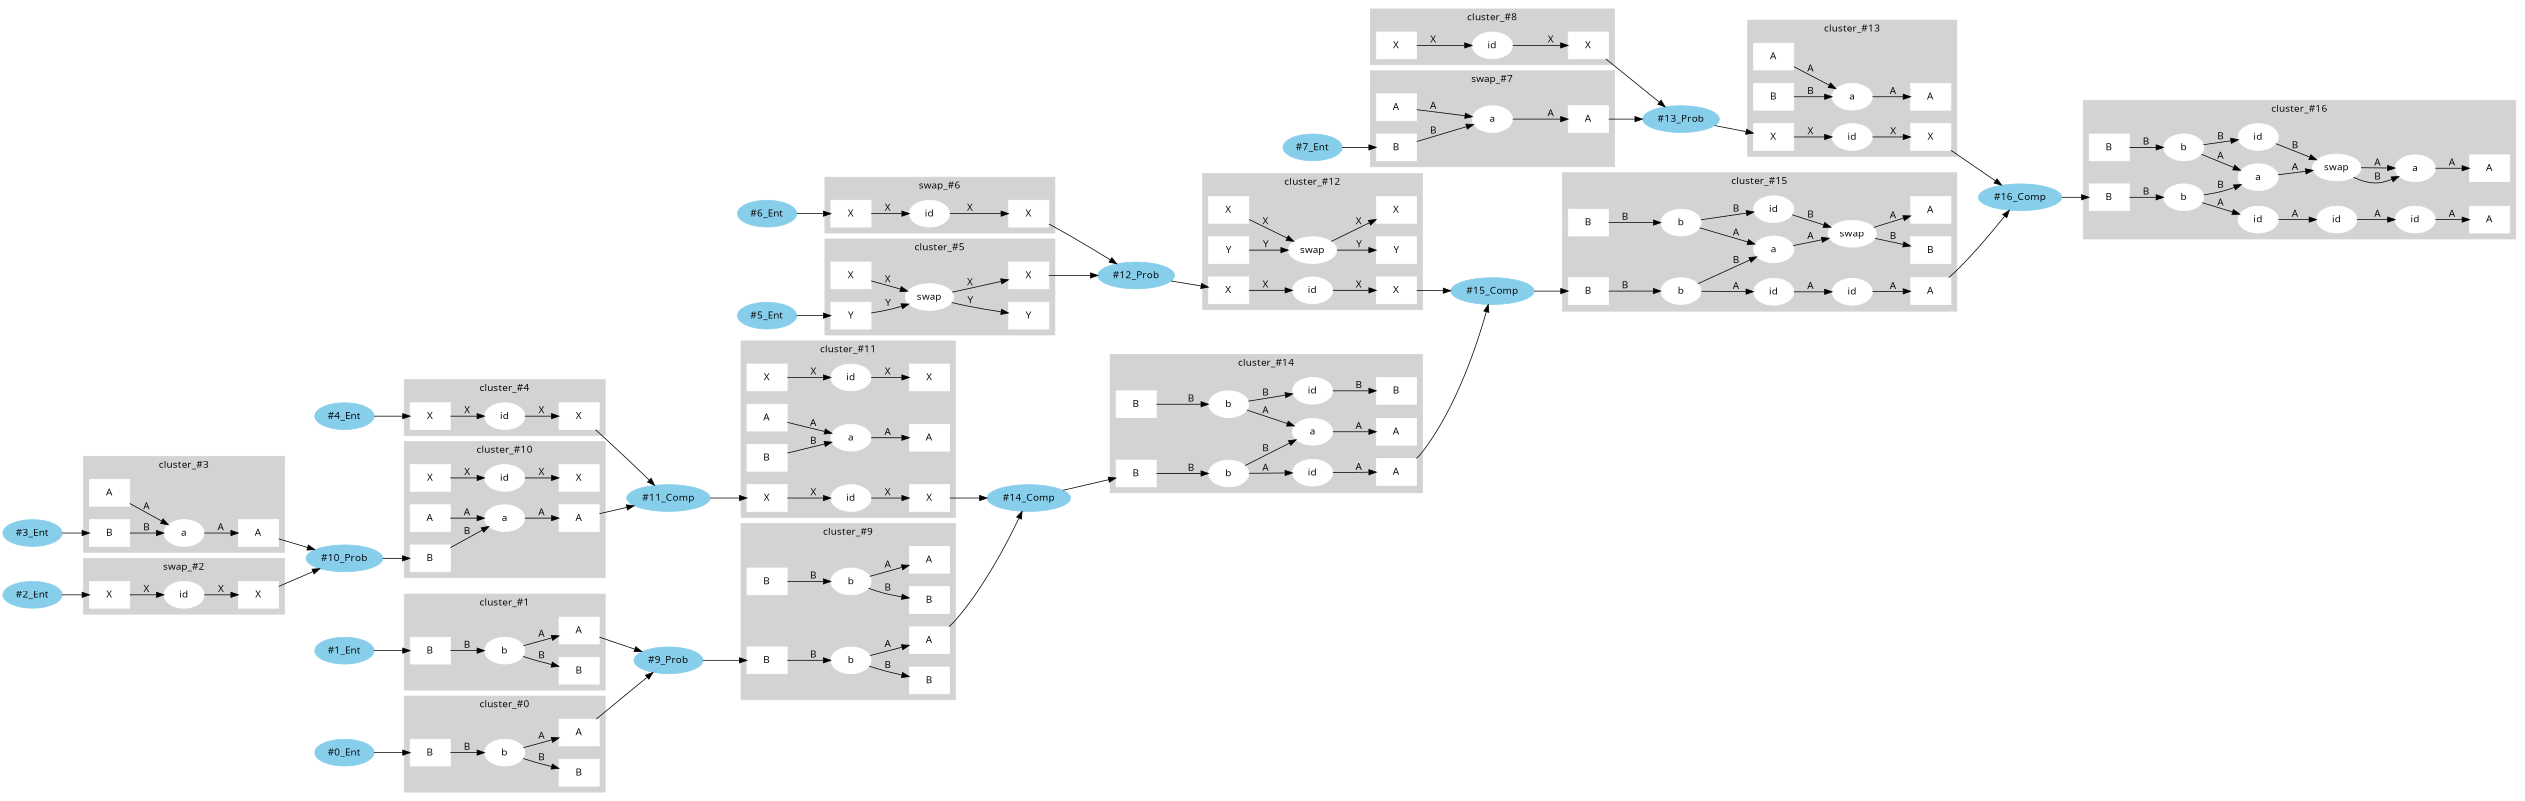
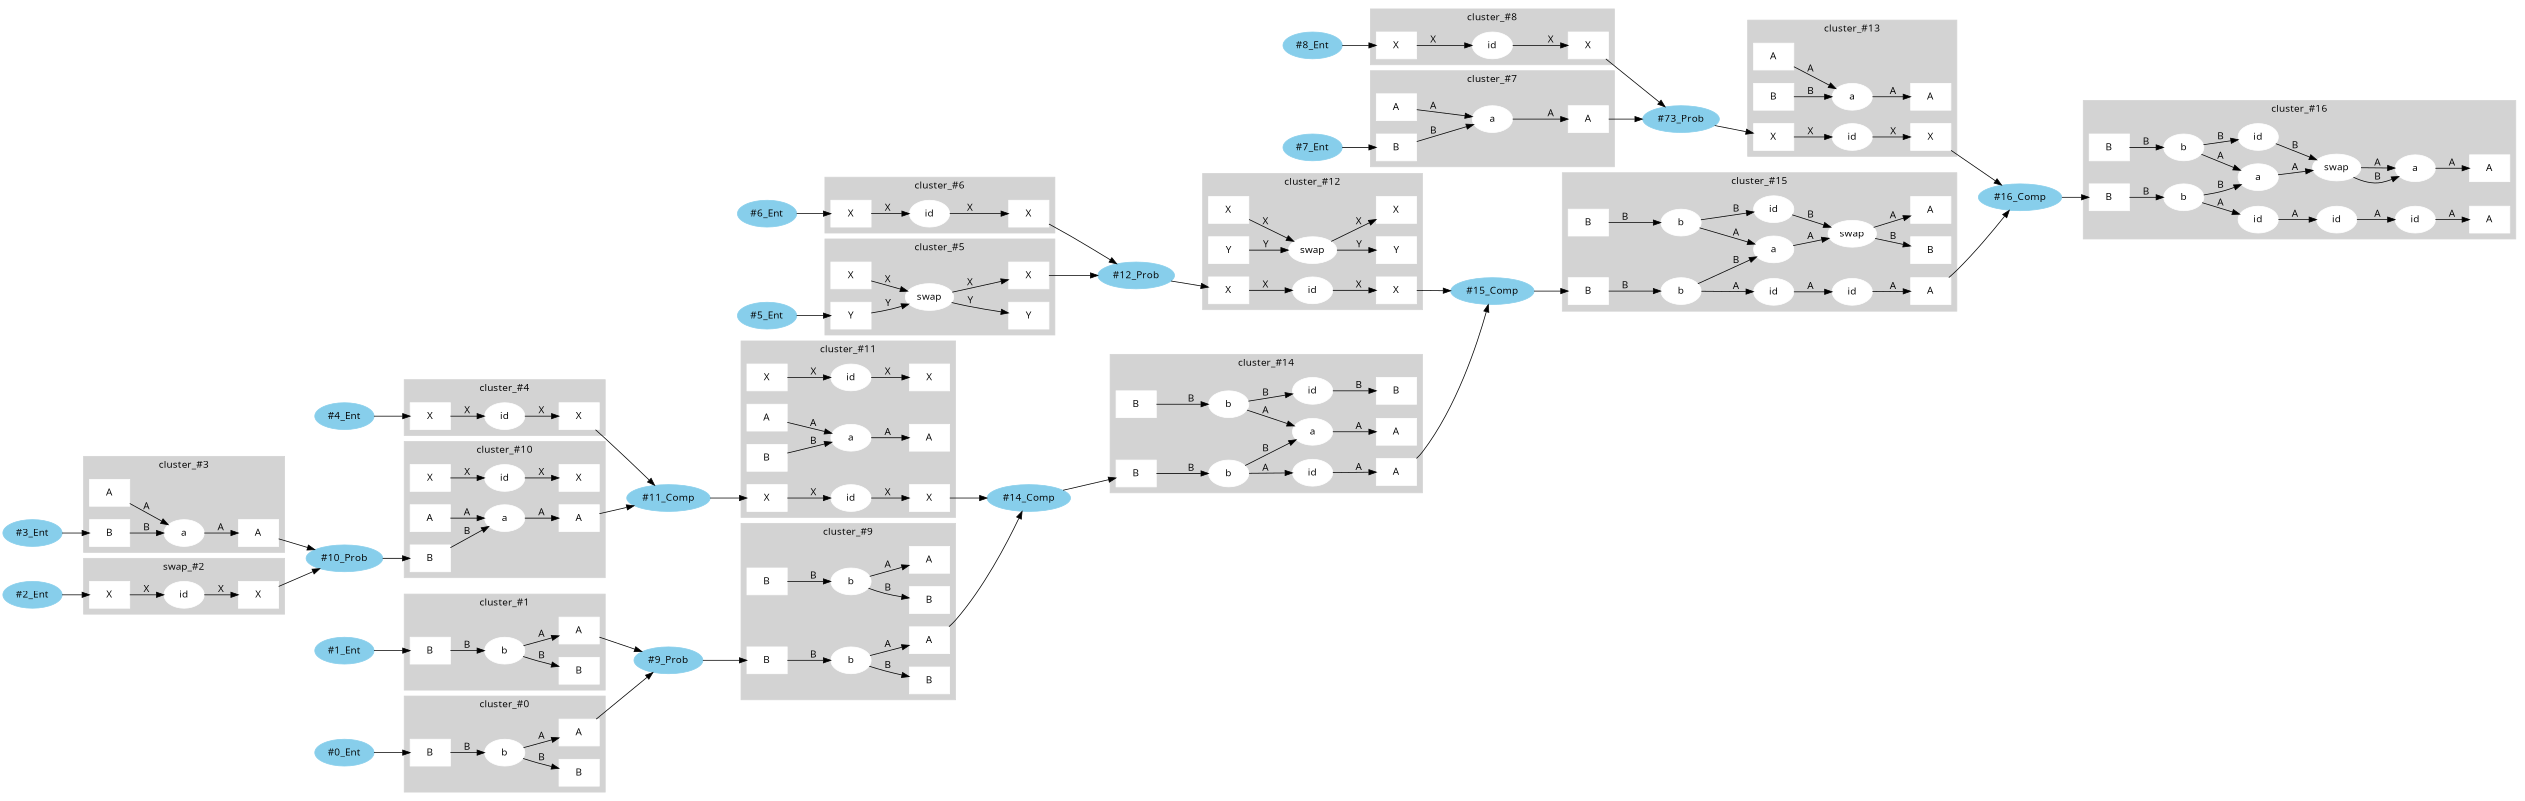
node "#8_Ent": added
cluster "swap_#7": label "swap_#7" -> "cluster_#7"
node "#13_Prob": label "#13_Prob" -> "#73_Prob"
cluster "swap_#6": label "swap_#6" -> "cluster_#6"
